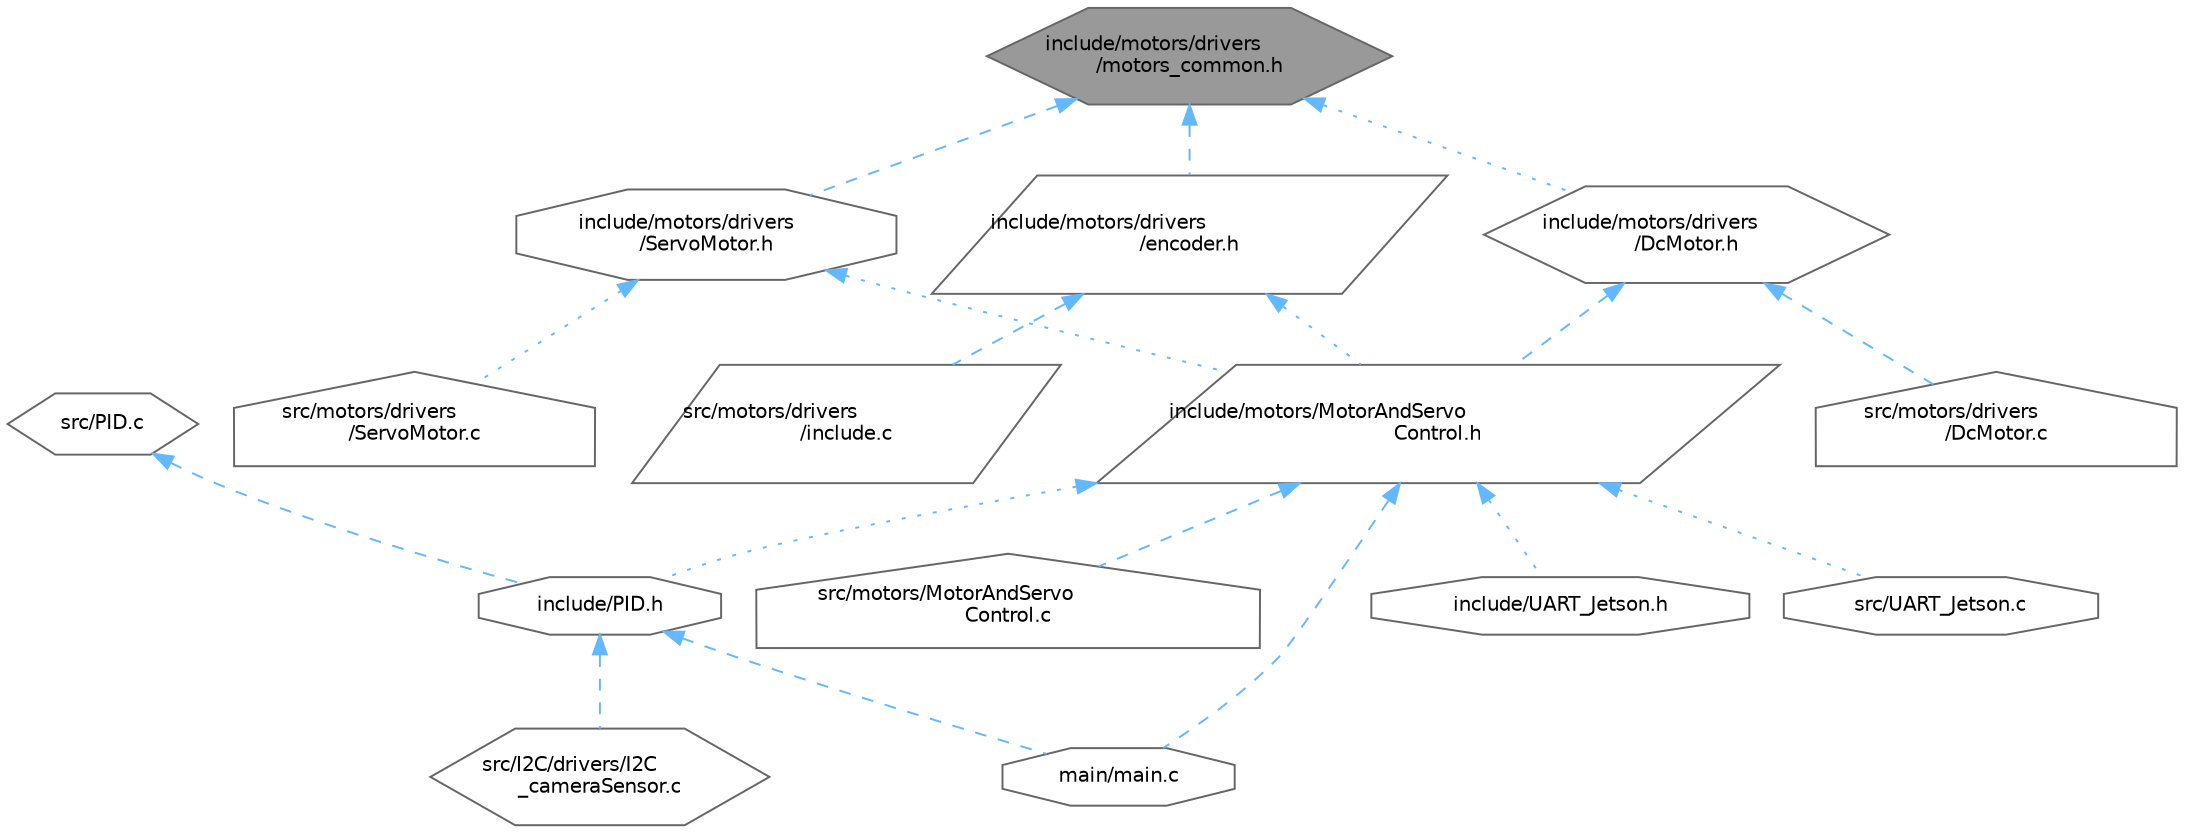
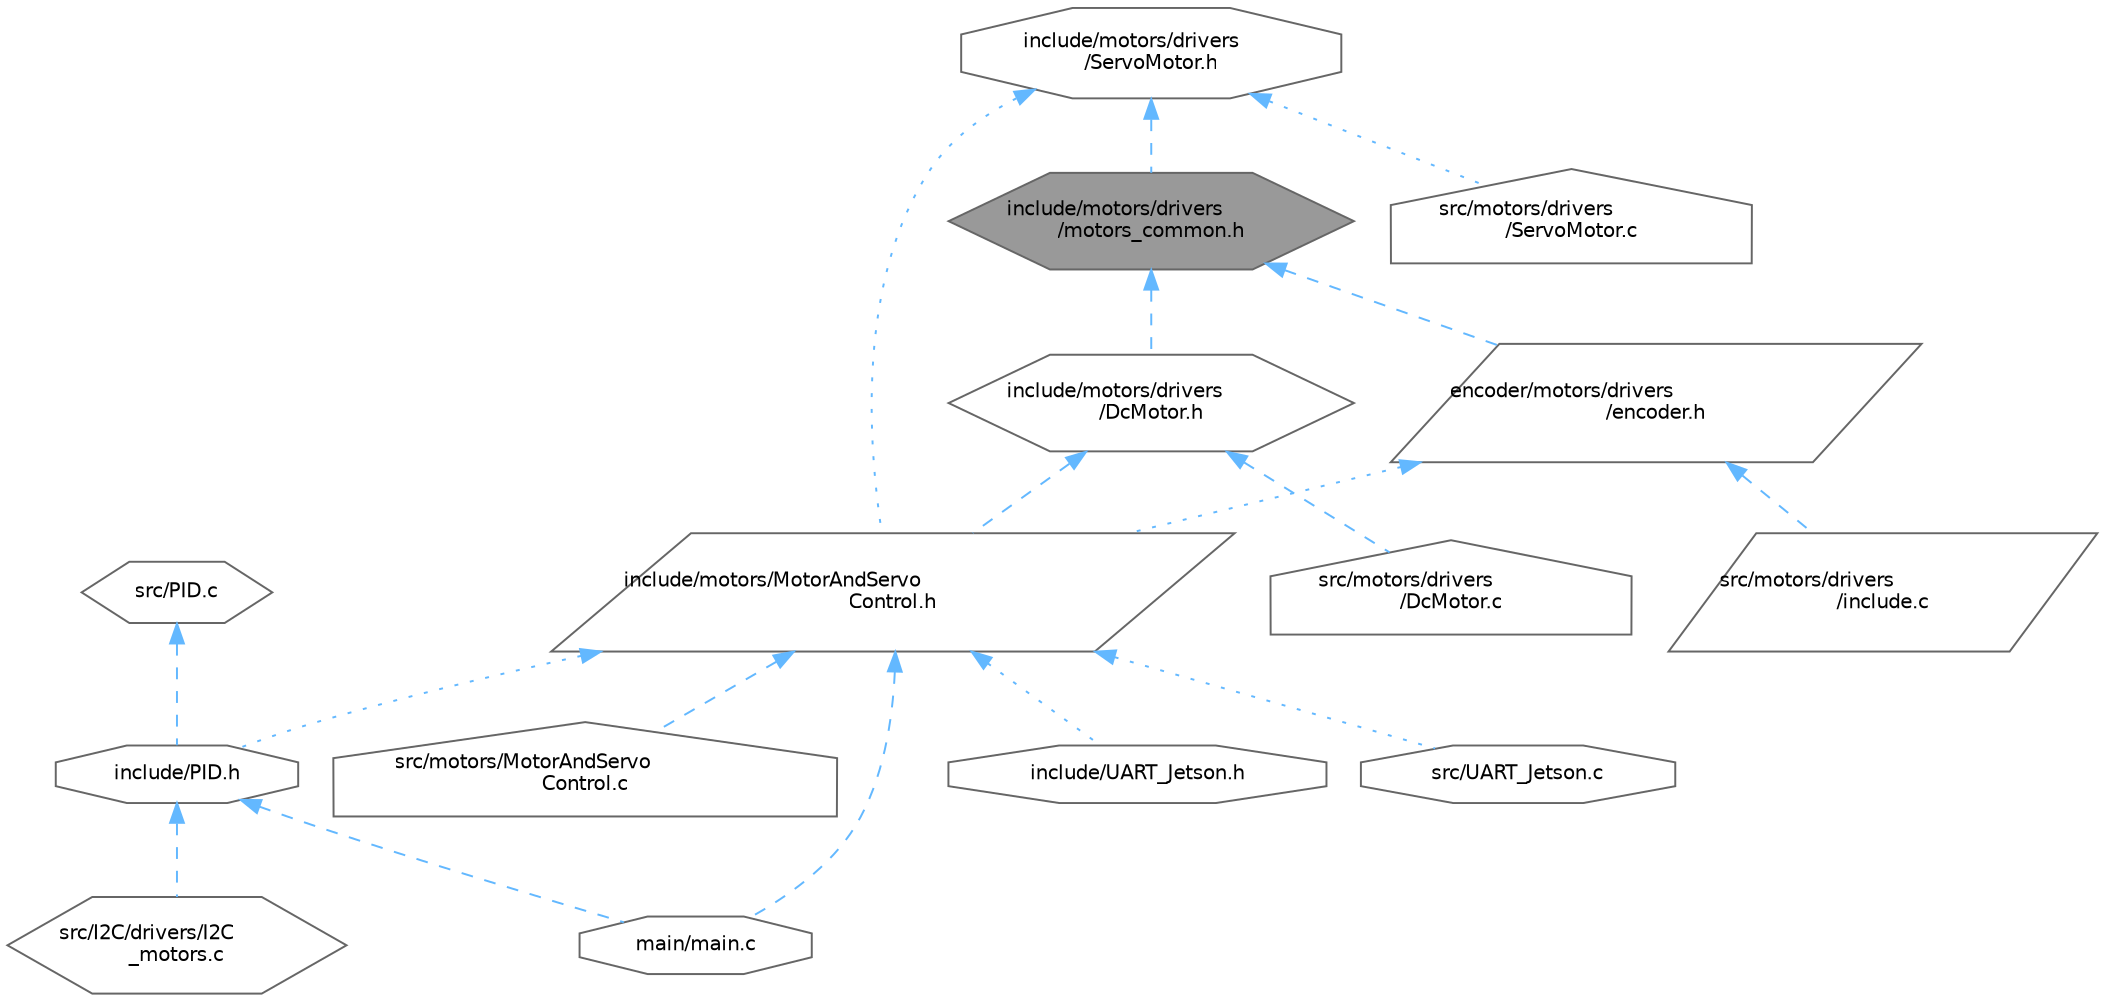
edge "include/motors/drivers /DcMotor.h" -> "include/motors/drivers /motors_common.h": style dotted -> dashed
edge "include/motors/drivers /ServoMotor.h" -> "include/motors/drivers /motors_common.h": reversed
node "include/motors/drivers /encoder.h": label "include/motors/drivers /encoder.h" -> "encoder/motors/drivers /encoder.h"
node "src/I2C/drivers/I2C _cameraSensor.c": label "src/I2C/drivers/I2C _cameraSensor.c" -> "src/I2C/drivers/I2C _motors.c"
